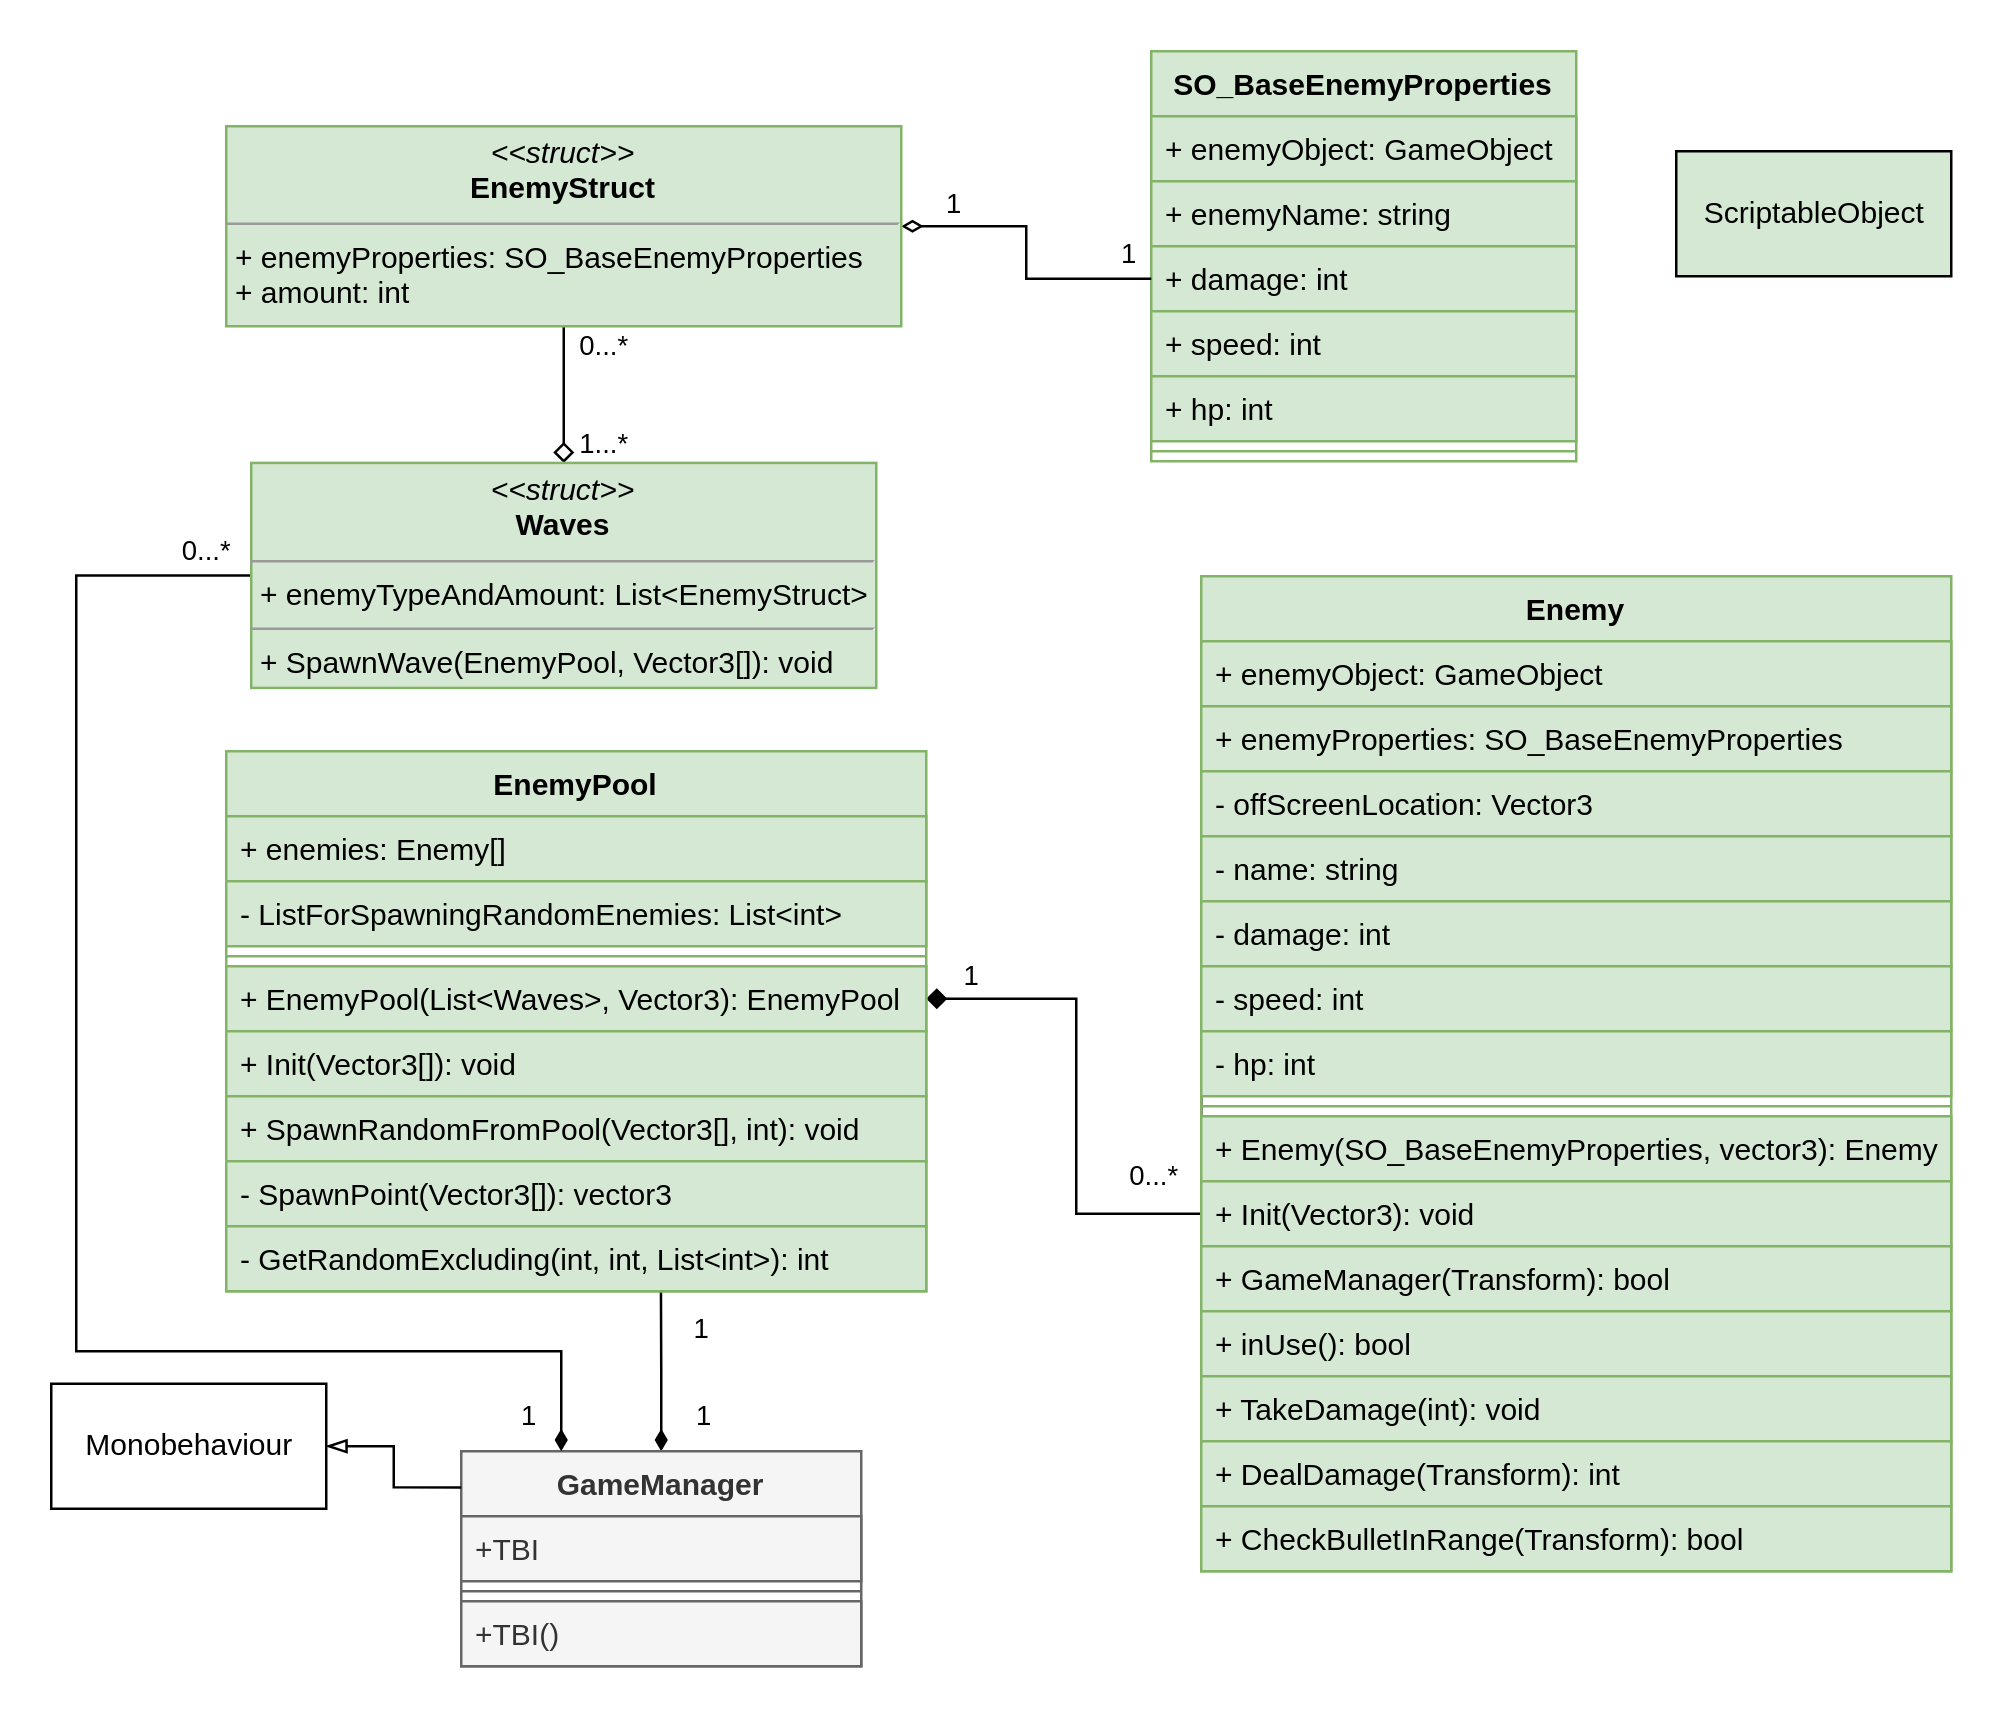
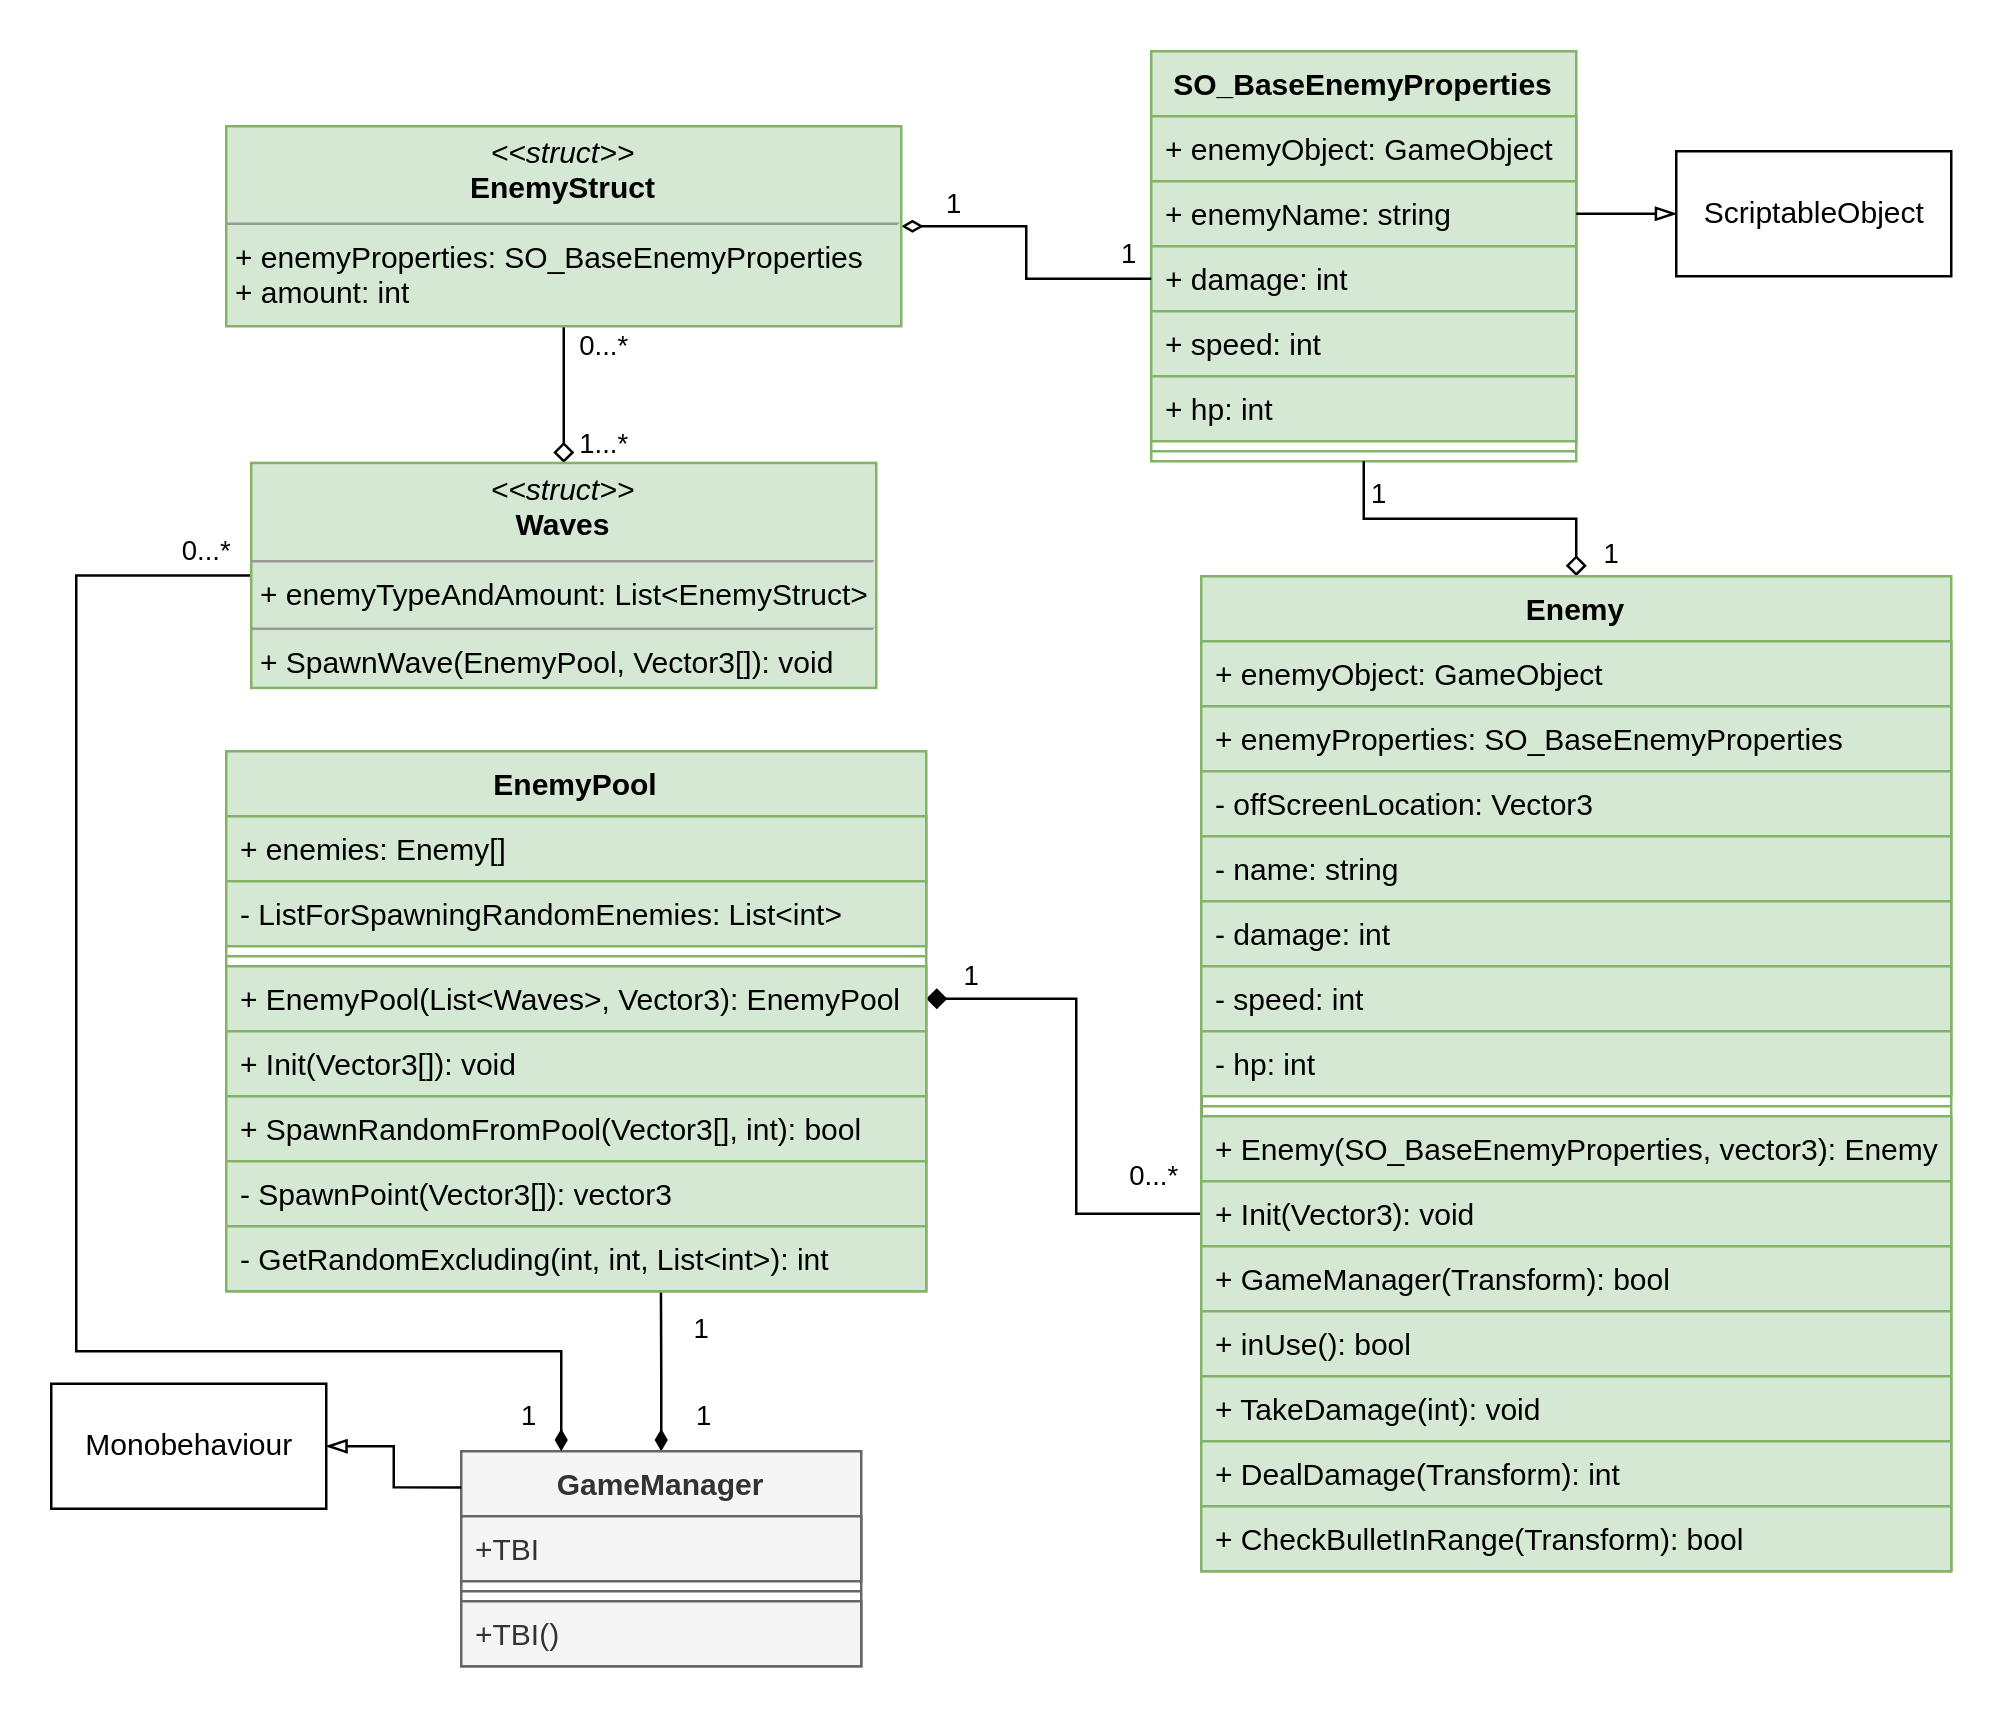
edge "+ enemyName: string" -> "ScriptableObject": added
node "ScriptableObject": fillcolor #d5e8d4 -> #ffffff
edge "SO_BaseEnemyProperties" -> "Enemy": added, labels "1", "1"
node "+ SpawnRandomFromPool(Vector3[], int): void": label "+ SpawnRandomFromPool(Vector3[], int): void" -> "+ SpawnRandomFromPool(Vector3[], int): bool"
